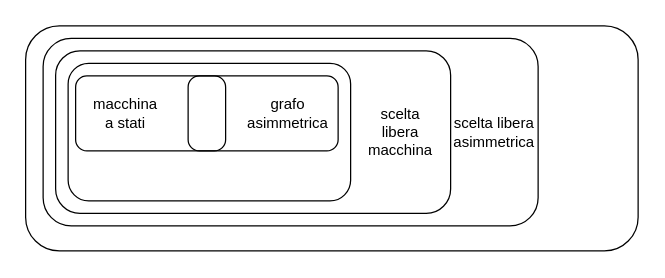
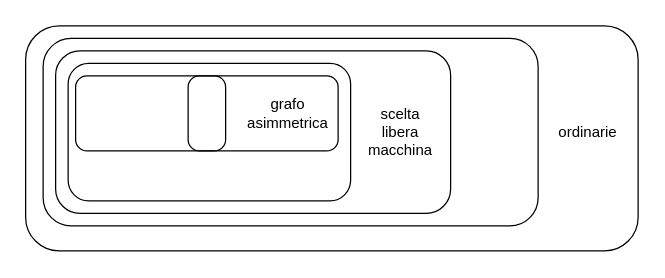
node "macchina a stati": removed
node "scelta libera asimmetrica": removed
node "ordinarie": added
